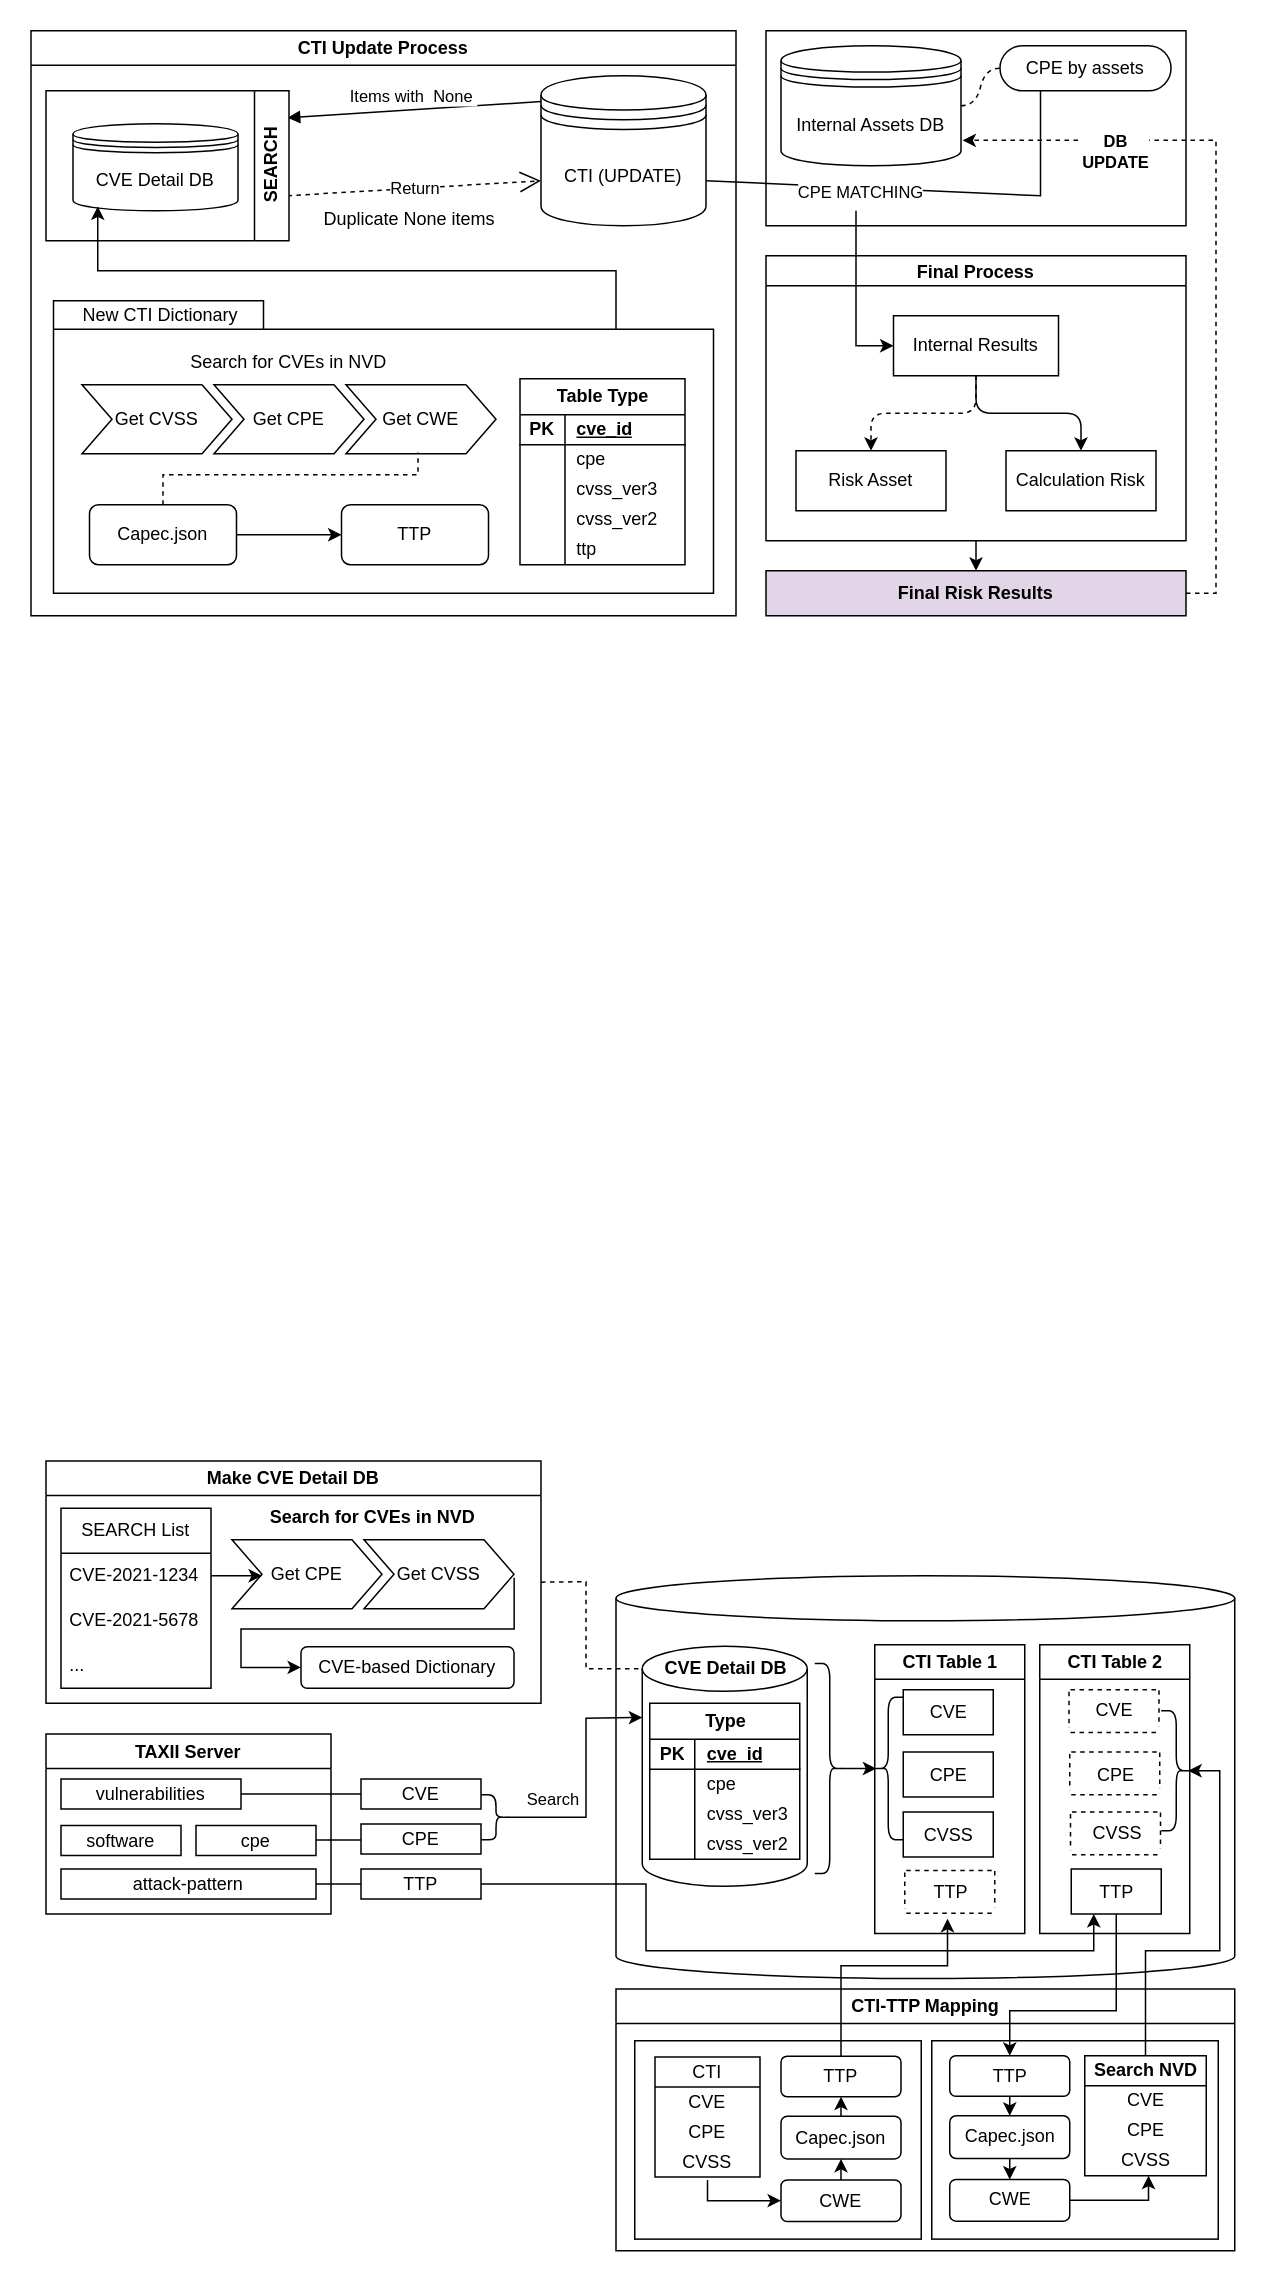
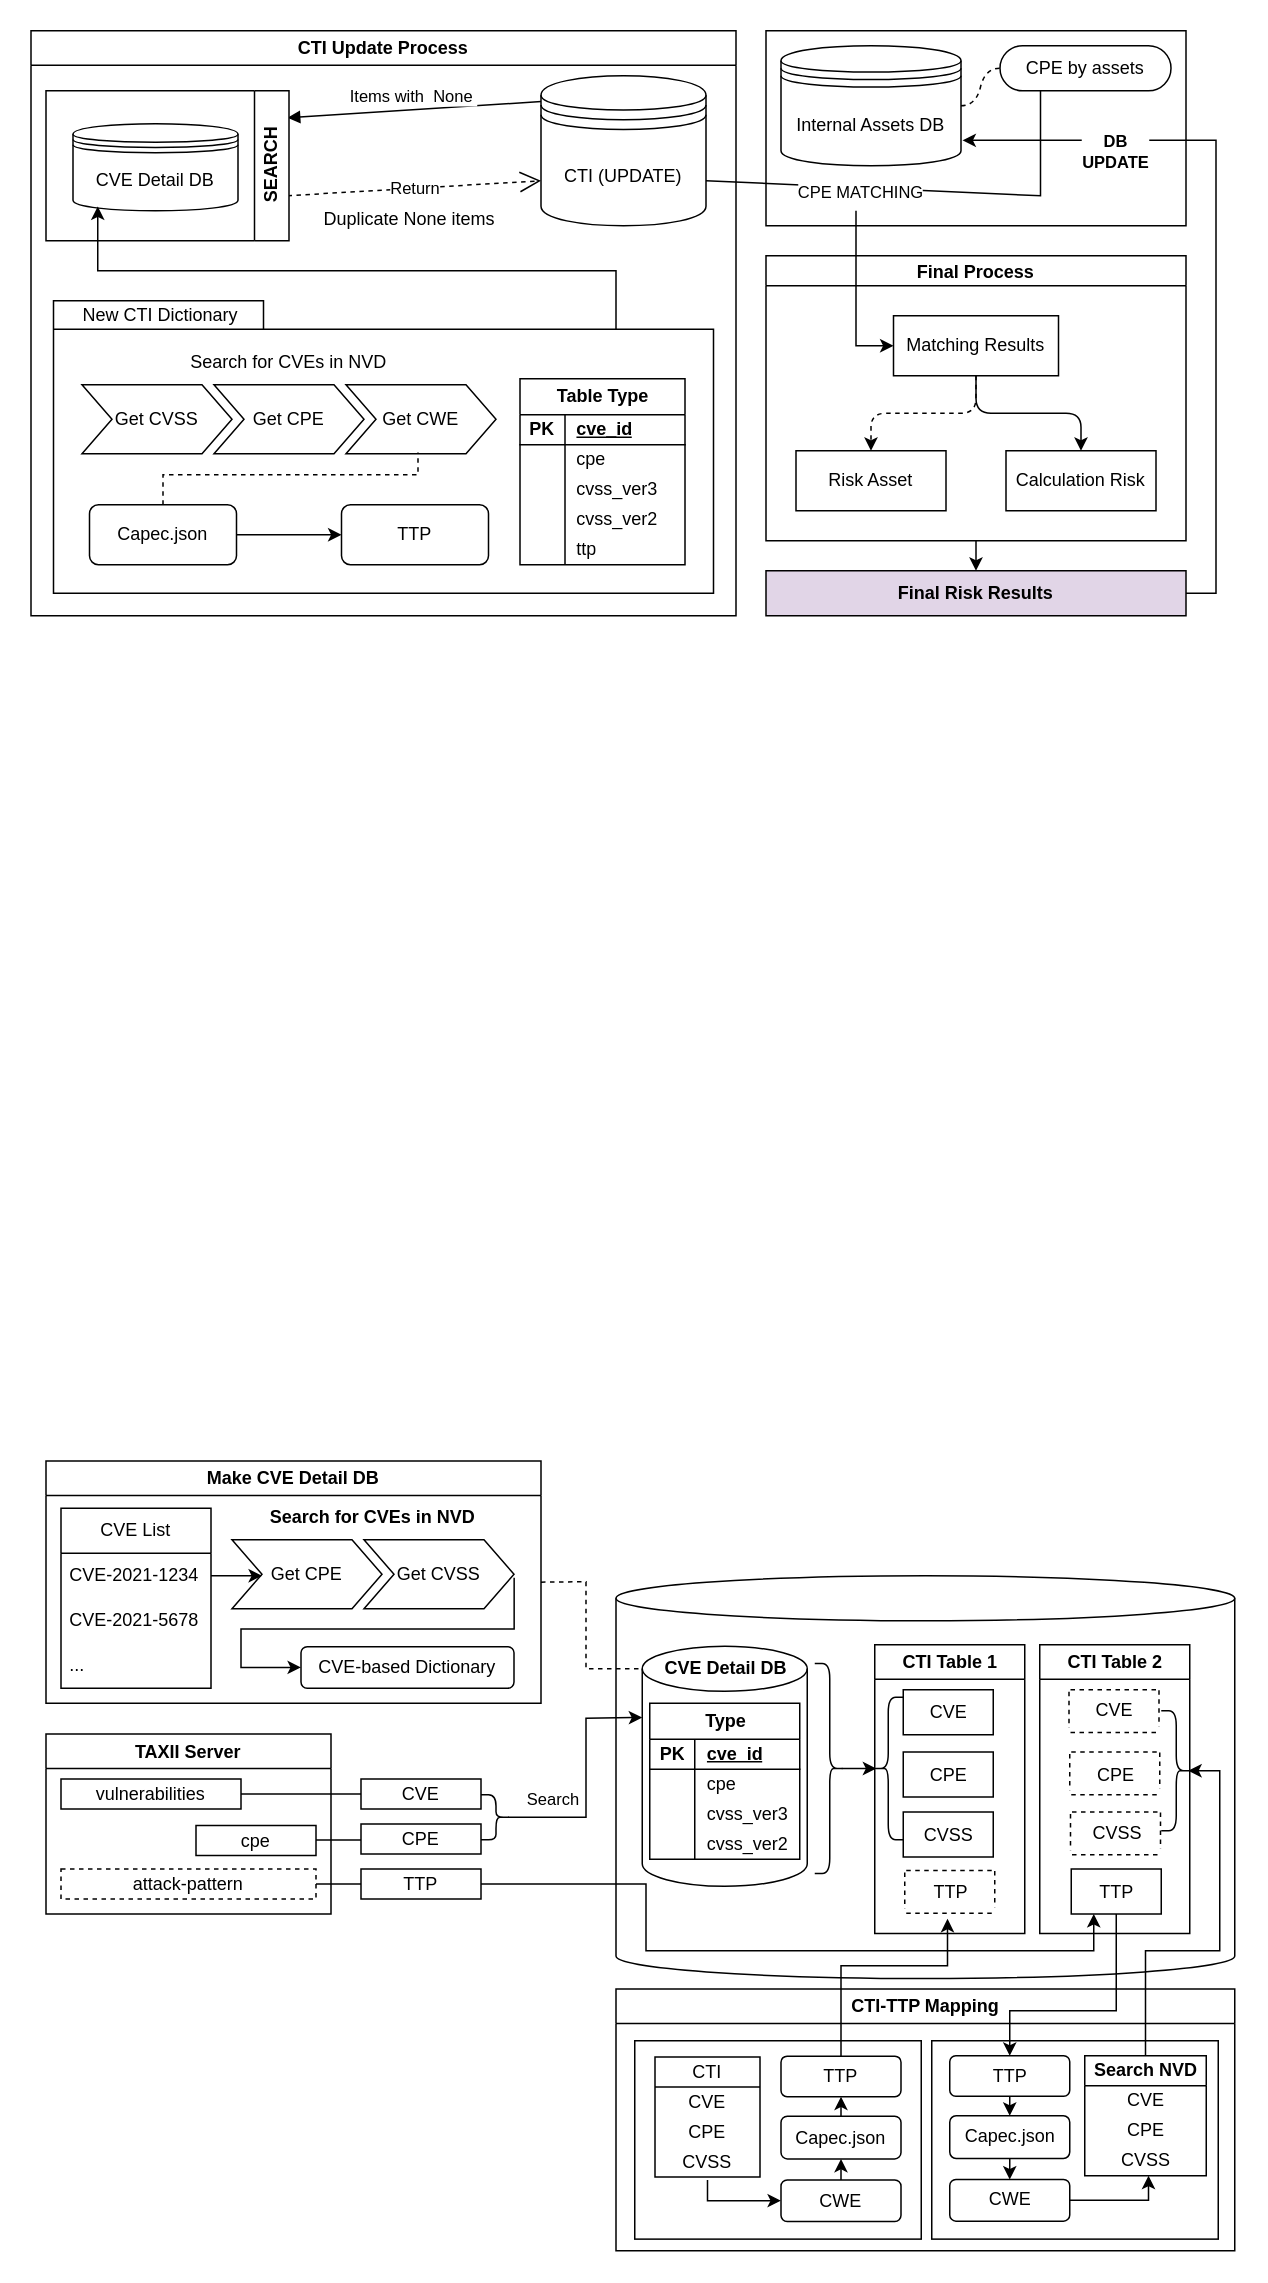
node "Internal Results": label "Internal Results" -> "Matching Results"
edge "Final Risk Results" -> "Internal Assets DB": style dashed -> solid
node "SEARCH List": label "SEARCH List" -> "CVE List"
node "software": removed
node "attack-pattern": style solid -> dashed
